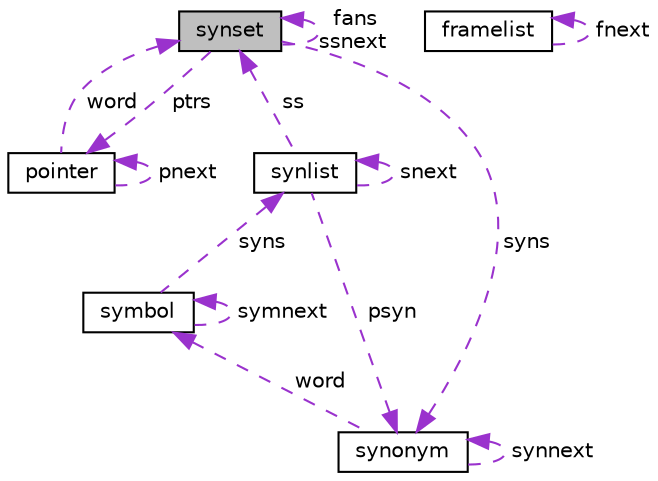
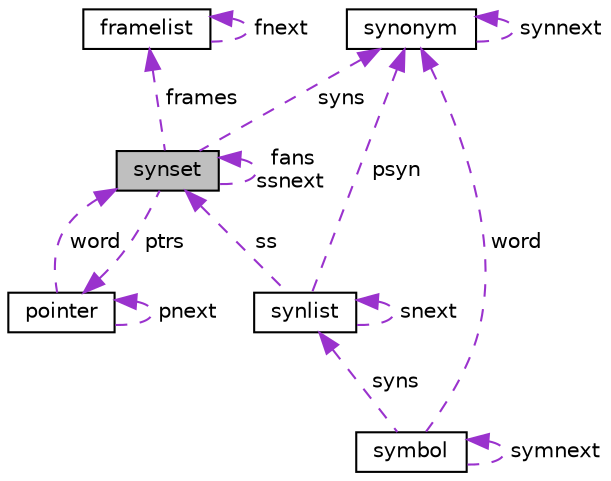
edge "synset" -> "framelist": added, label "frames"
edge "synonym" -> "symbol": reversed
